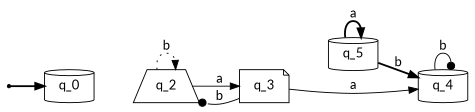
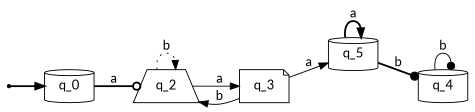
edge "q_5" -> "q_4": arrowhead normal -> dot
edge "q_0" -> "q_2": added, label "a"
edge "q_3" -> "q_4": now "q_3" -> "q_5"
edge "q_3" -> "q_2": arrowhead dot -> normal
